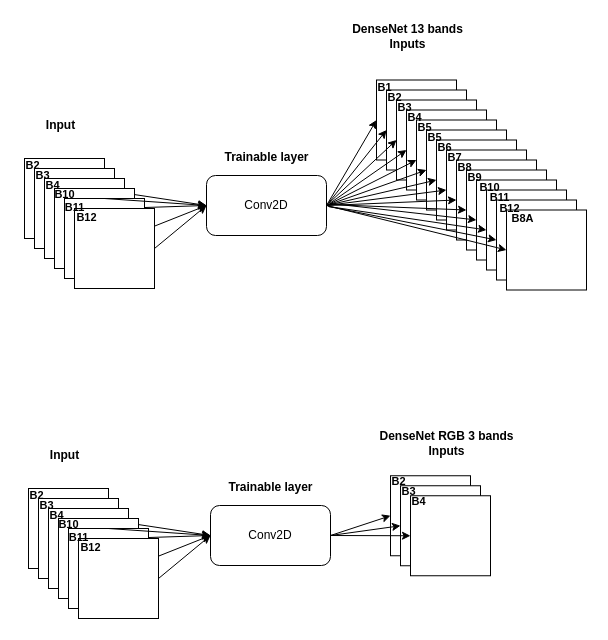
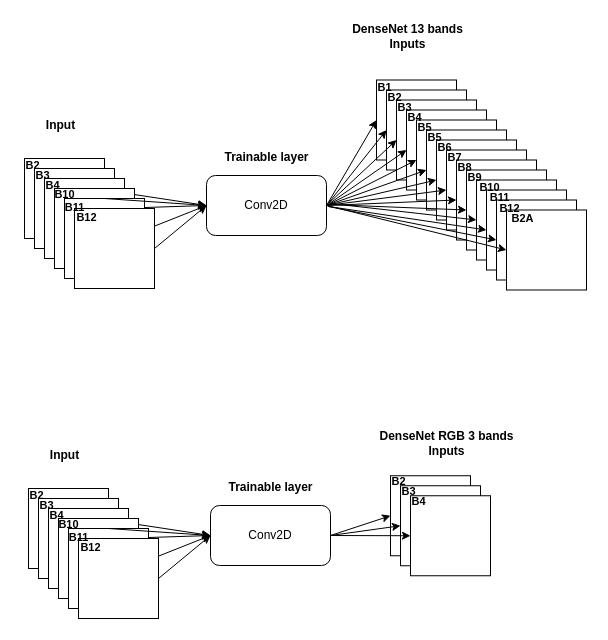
node "B8A": label "B8A" -> "B2A"
